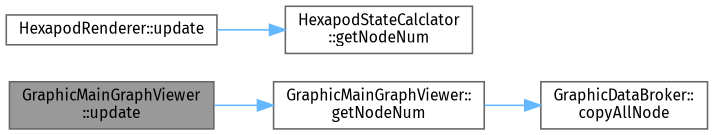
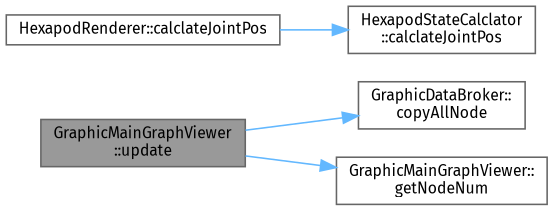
node "HexapodRenderer::update": label "HexapodRenderer::update" -> "HexapodRenderer::calclateJointPos"
node "HexapodStateCalclator ::getNodeNum": label "HexapodStateCalclator ::getNodeNum" -> "HexapodStateCalclator ::calclateJointPos"
edge "GraphicMainGraphViewer:: getNodeNum" -> "GraphicDataBroker:: copyAllNode": now "GraphicMainGraphViewer ::update" -> "GraphicDataBroker:: copyAllNode"
